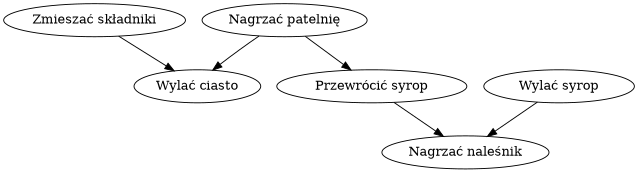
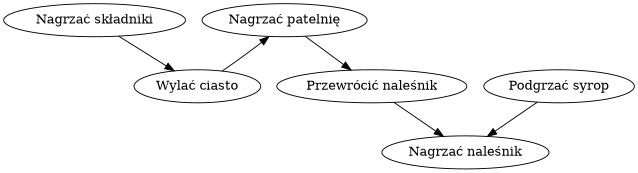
node "Zmieszać składniki": label "Zmieszać składniki" -> "Nagrzać składniki"
edge "Nagrzać patelnię" -> "Wylać ciasto": reversed
node "Przewrócić syrop": label "Przewrócić syrop" -> "Przewrócić naleśnik"
node "Wylać syrop": label "Wylać syrop" -> "Podgrzać syrop"
